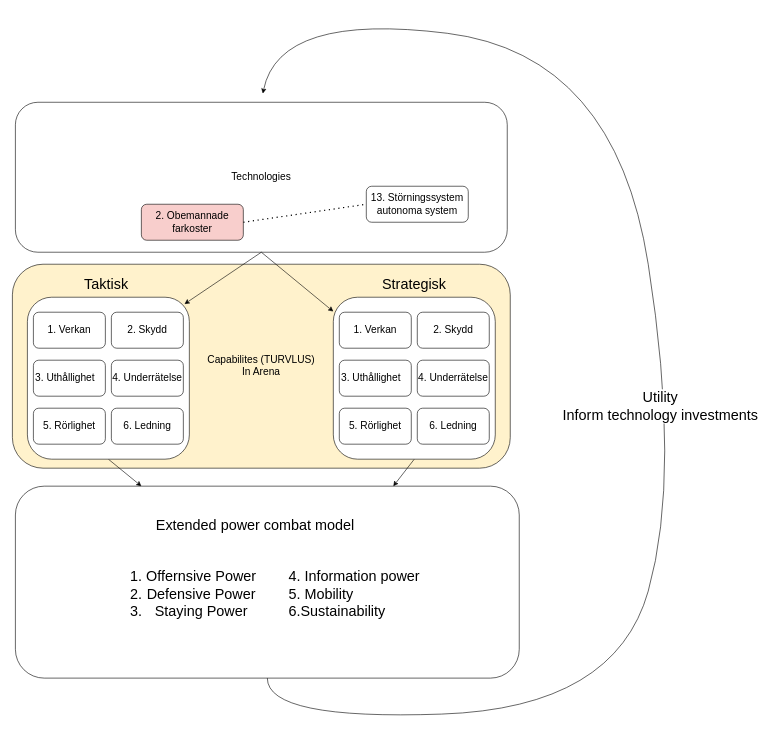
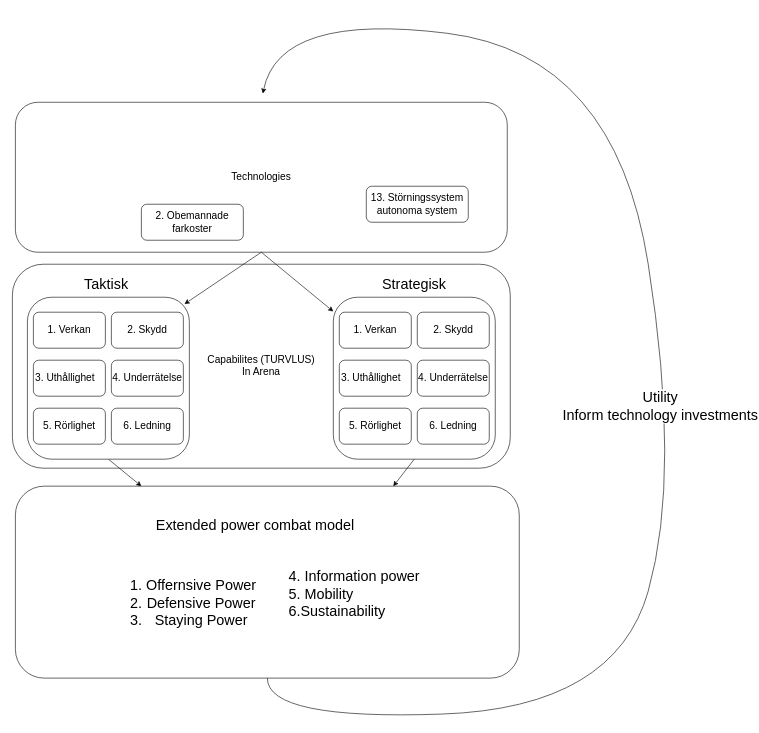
edge "13. Störningssystem autonoma system" -- "2. Obemannade farkoster": removed
node "2. Obemannade farkoster": fillcolor #f8cecc -> #ffffff
node "Capabilites (TURVLUS) In Arena": fillcolor #fff2cc -> #ffffff
node "Offernsive Power Defensive Power Staying Power": moved (189, 594) -> (189, 603)
